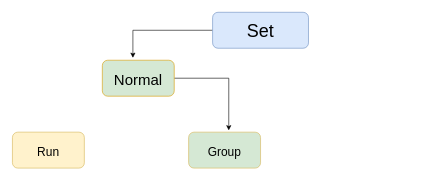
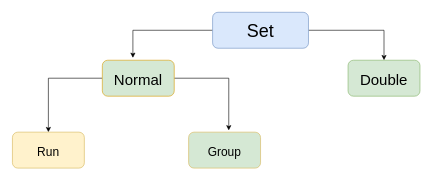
edge "Set" -> "Double": added
node "Double": added
edge "Normal" -> "Run": added
